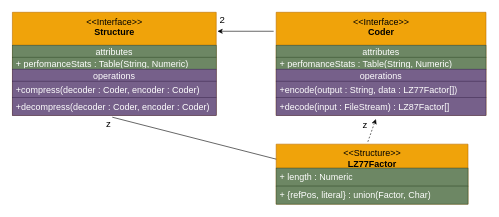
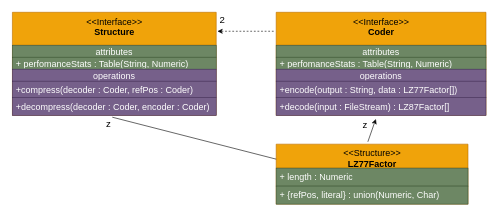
edge "<<Interface>>Coder" -> "<<Interface>>Structure": style solid -> dashed
node "+compress(decoder : Coder, encoder : Coder)": label "+compress(decoder : Coder, encoder : Coder)" -> "+compress(decoder : Coder, refPos : Coder)"
edge "<<Structure>>LZ77Factor" -> "+decode(input : FileStream) : LZ87Factor[]": style dashed -> solid
node "+ {refPos, literal} : union(Factor, Char)": label "+ {refPos, literal} : union(Factor, Char)" -> "+ {refPos, literal} : union(Numeric, Char)"
